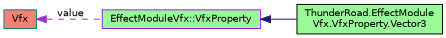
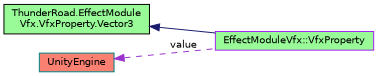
node "Vfx": label "Vfx" -> "UnityEngine"
edge "ThunderRoad.EffectModule Vfx.VfxProperty.Vector3" -> "EffectModuleVfx::VfxProperty": reversed
